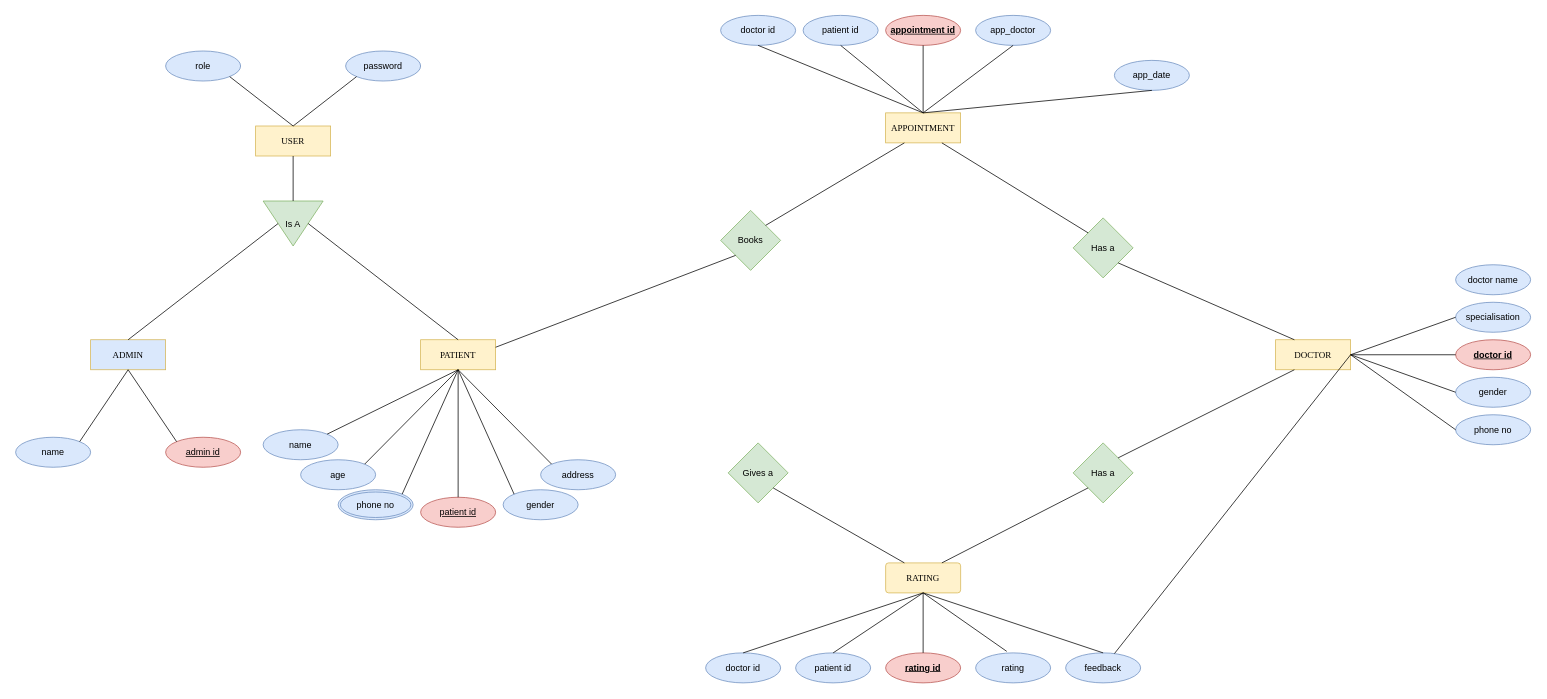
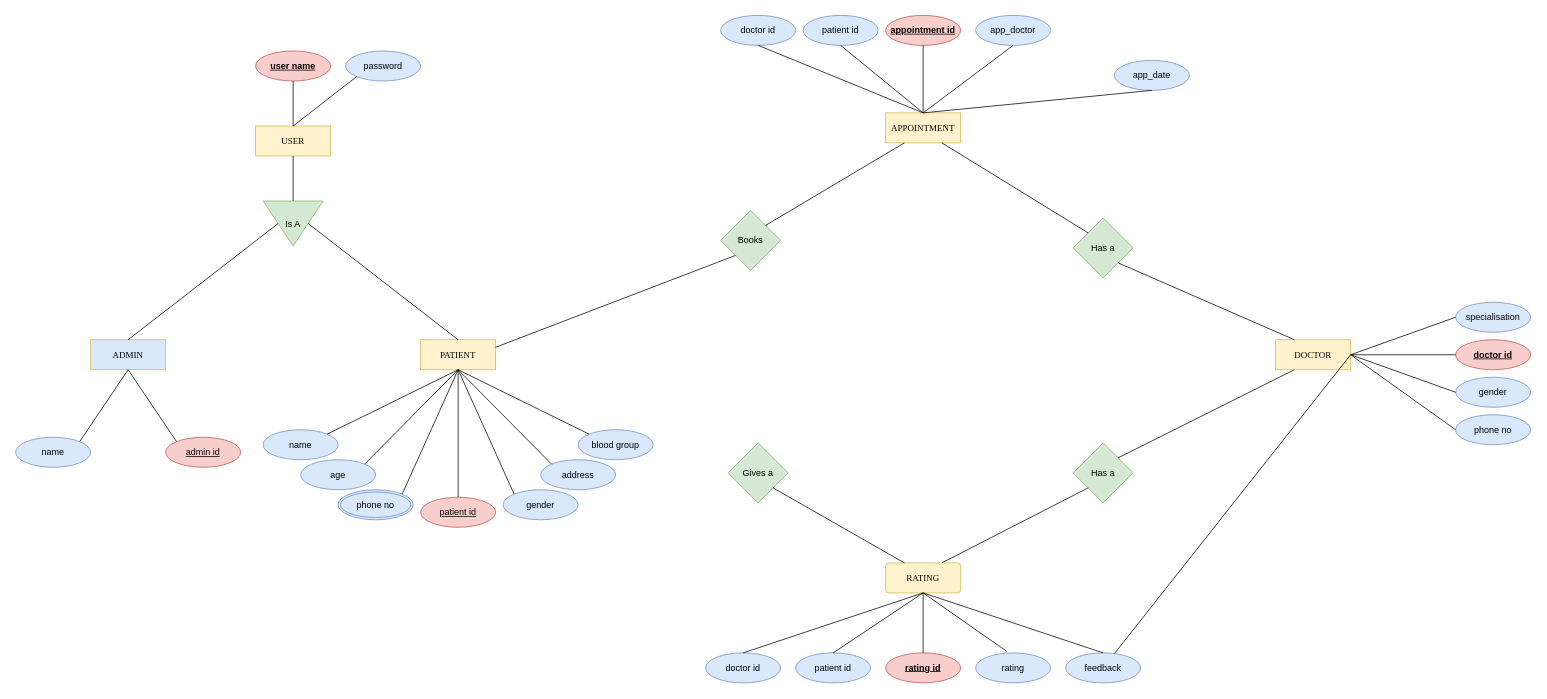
node "role": removed
node "user name": added
edge "role" -- "USER": removed
edge "user name" -- "USER": added
node "doctor name": removed
edge "PATIENT" -- "blood group": added
node "blood group": added
